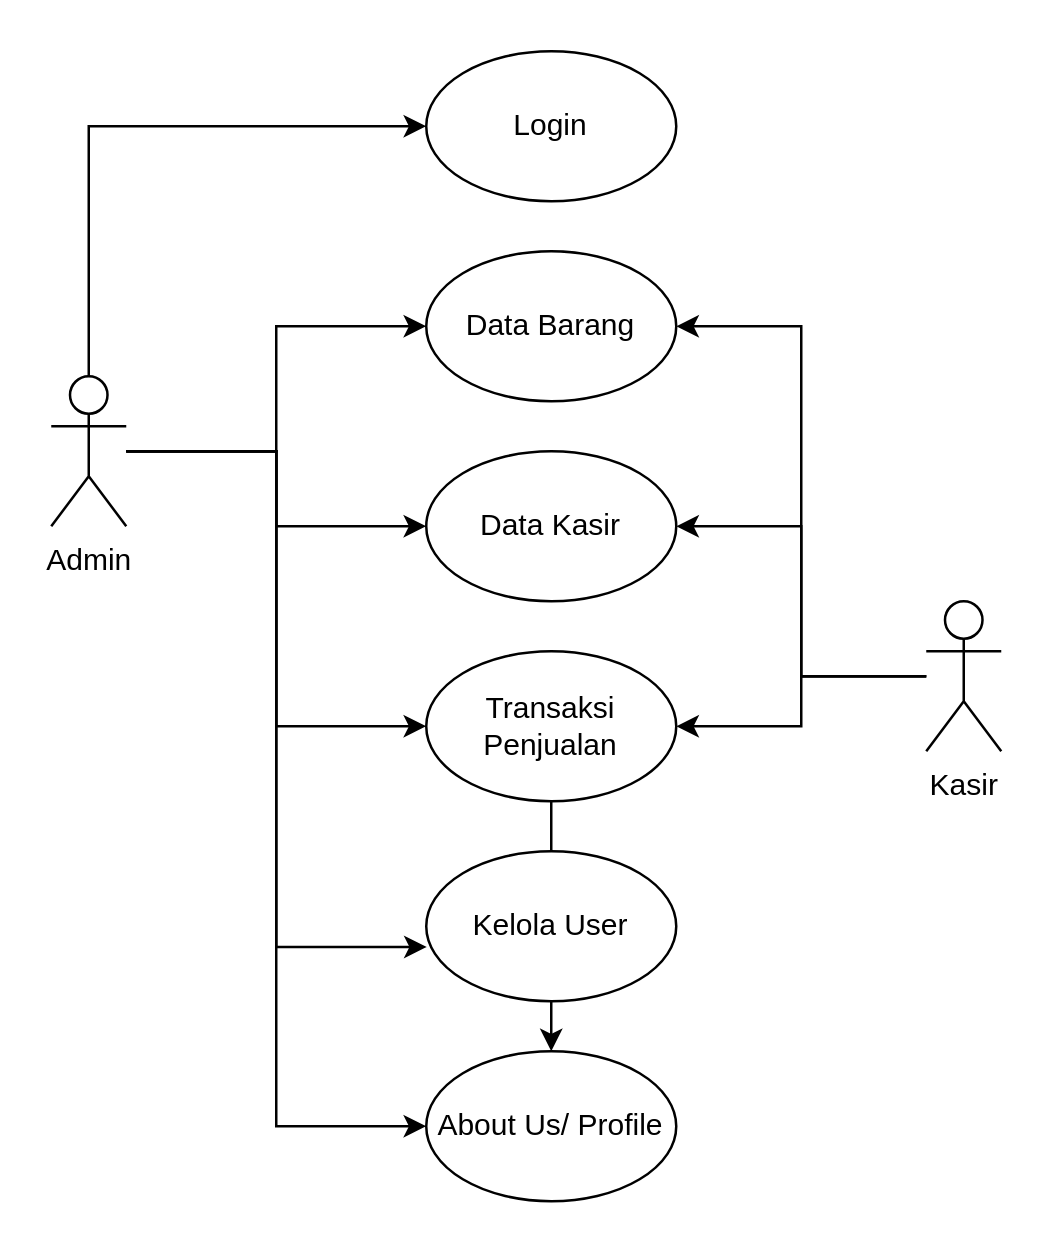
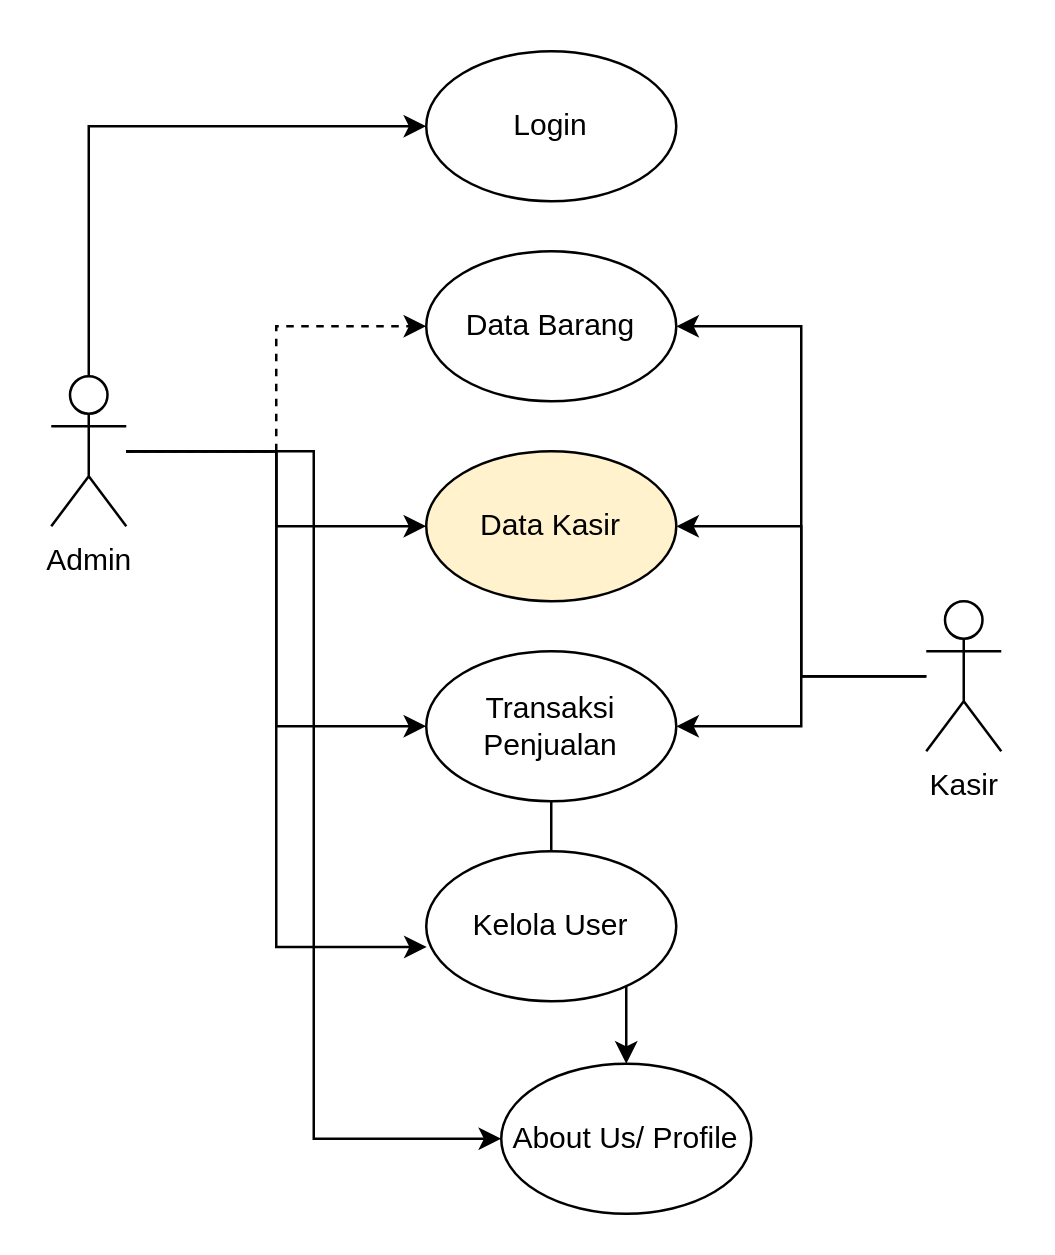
edge "Admin" -> "Data Barang": style solid -> dashed
node "Data Kasir": fillcolor #ffffff -> #fff2cc
node "About Us/ Profile": moved (551, 1126) -> (626, 1139)
